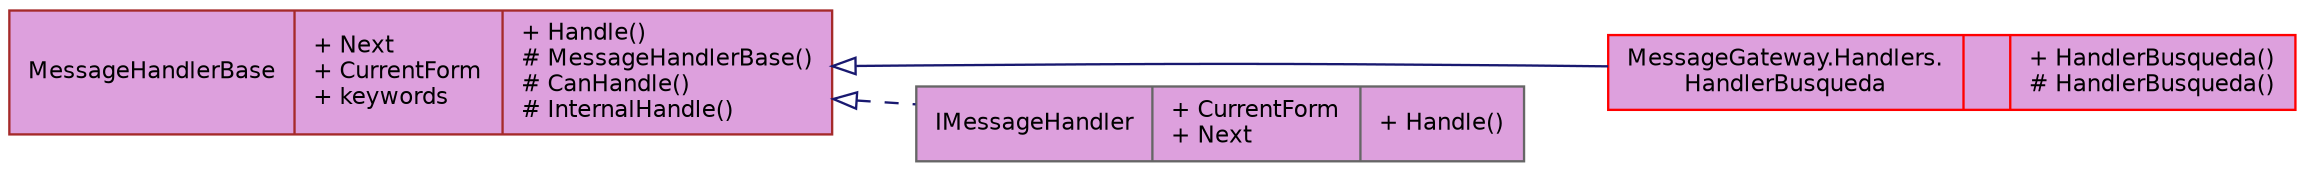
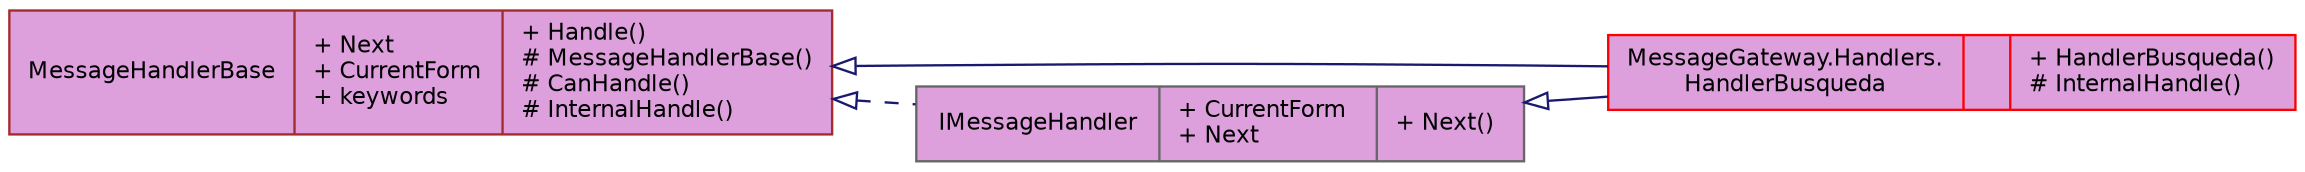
node "MessageGateway.Handlers.": text "# HandlerBusqueda()" -> "# InternalHandle()"
edge "MessageGateway.Handlers." -> "IMessageHandler": added
node "IMessageHandler": text "+ Handle()" -> "+ Next()"
